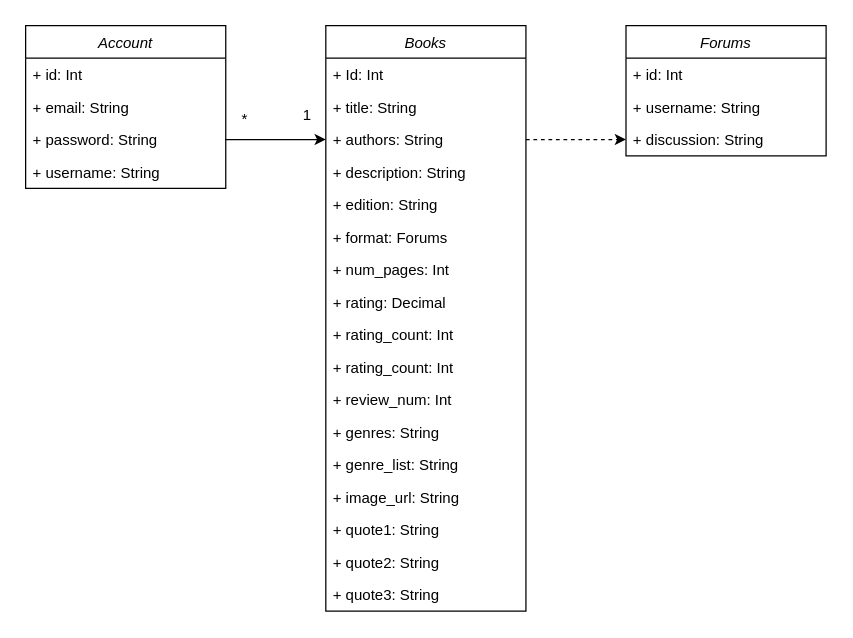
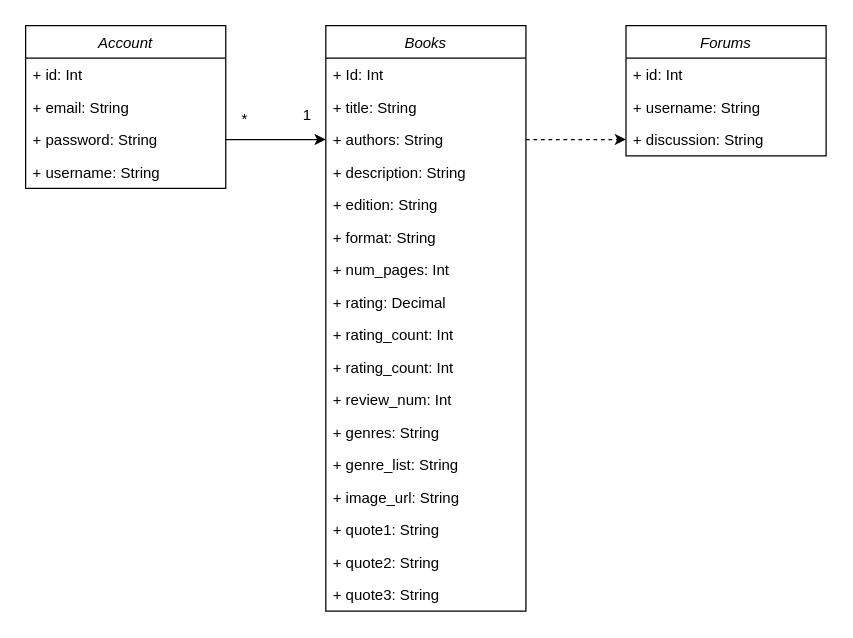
node "+ format: Forums": label "+ format: Forums" -> "+ format: String"
